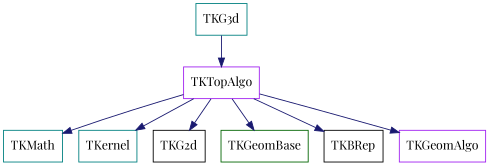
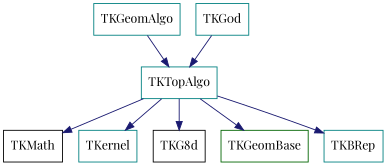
node "TKG3d": label "TKG3d" -> "TKG0d"
node "TKTopAlgo": color purple -> teal
edge "TKTopAlgo" -> "TKGeomAlgo": reversed
node "TKMath": color teal -> black
node "TKG2d": label "TKG2d" -> "TKG8d"
node "TKBRep": color black -> teal
node "TKGeomAlgo": color purple -> teal
